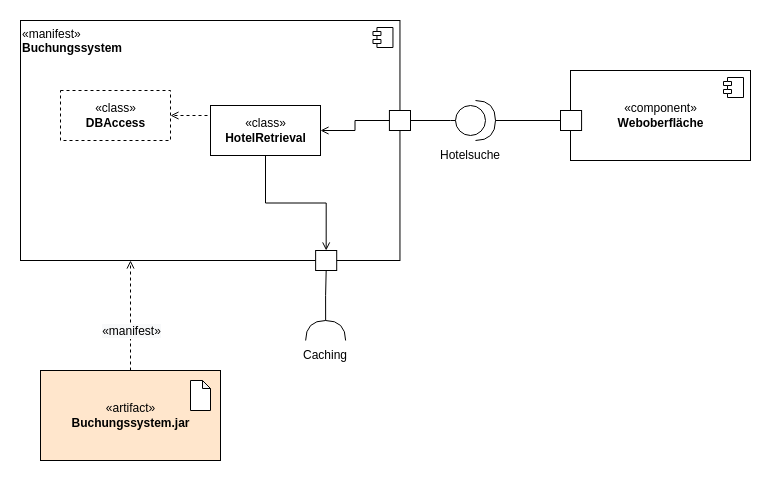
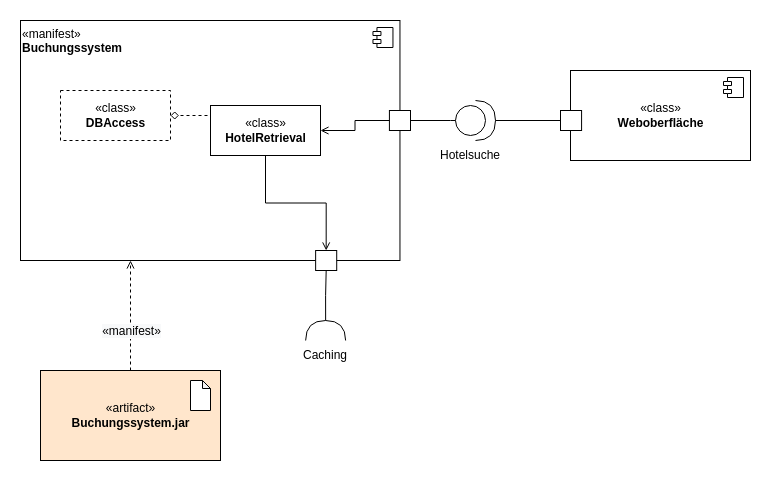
edge "«class» HotelRetrieval" -> "«class» DBAccess": arrowhead open -> diamond
node "«component» Weboberfläche": label "«component» Weboberfläche" -> "«class» Weboberfläche"
